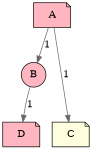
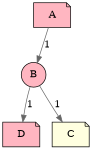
edge "A" -> "C": now "B" -> "C"
